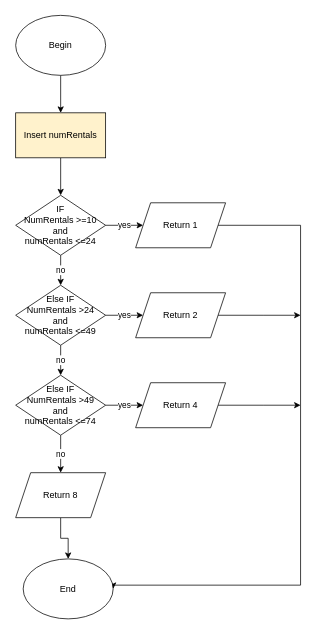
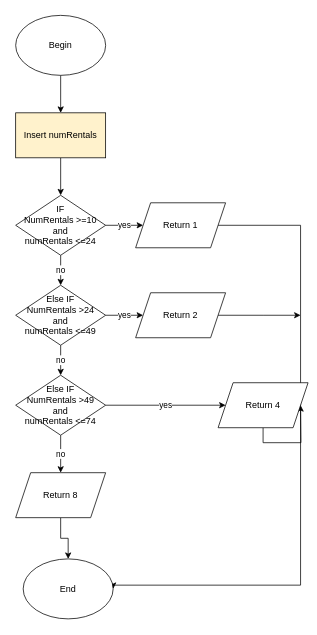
node "Return 4": moved (180, 405) -> (263, 405)
